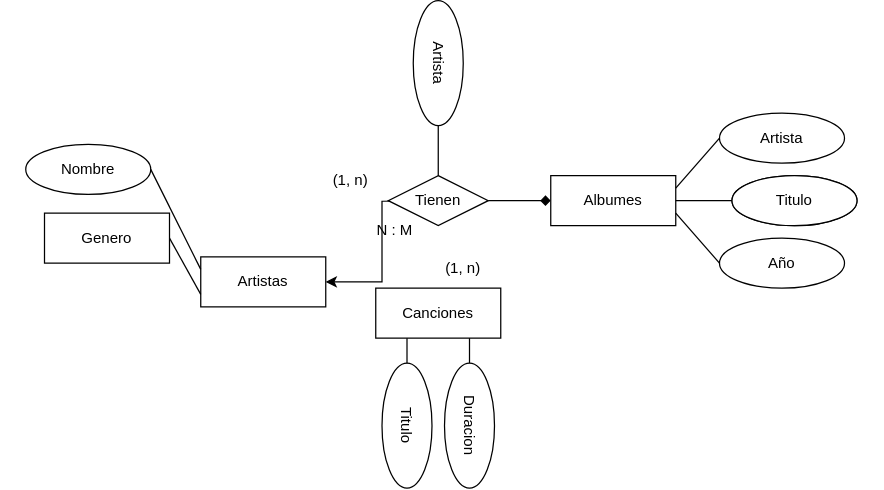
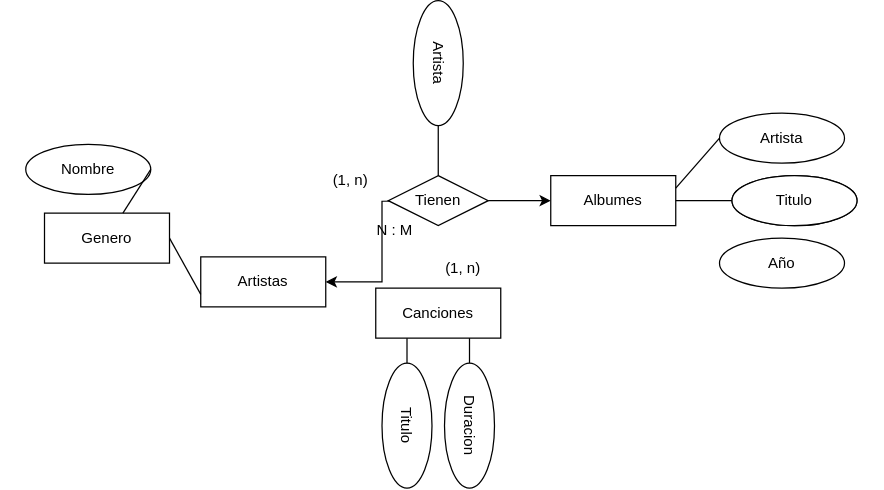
edge "Tienen" -> "Albumes": arrowhead diamond -> classic
edge "Nombre" -- "Artistas": now "Nombre" -- "Genero"
edge "Albumes" -- "Año": removed
